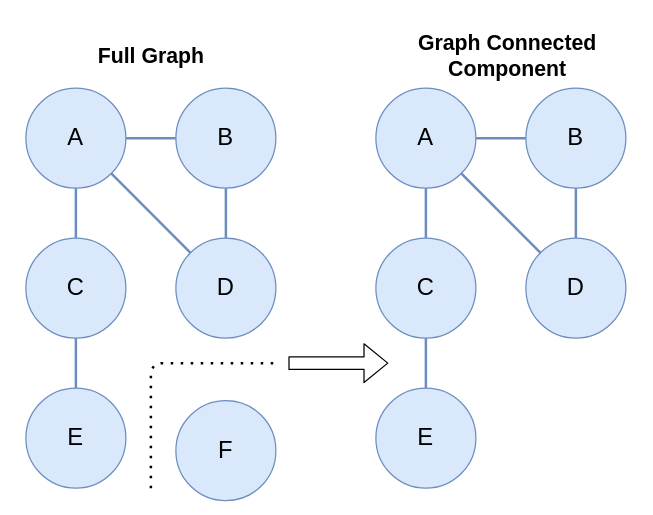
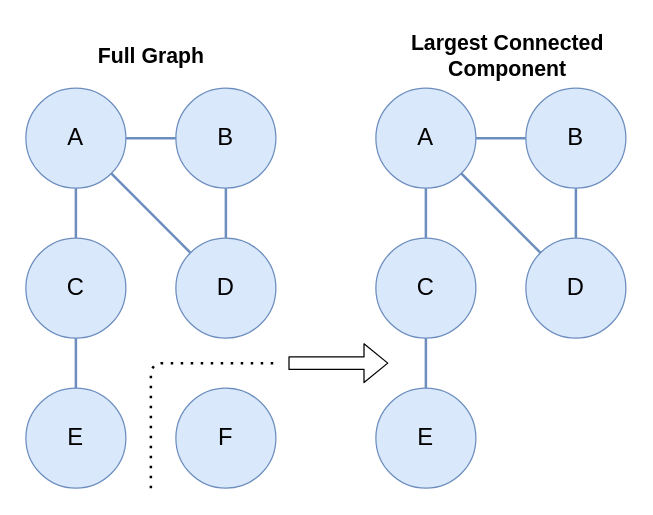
node "Graph Connected Component": label "Graph Connected Component" -> "Largest Connected Component"
node "F": moved (226, 451) -> (226, 438)
